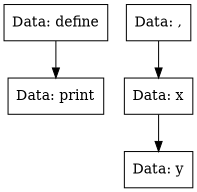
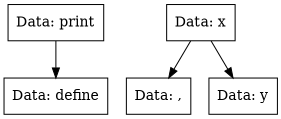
edge "Data: define" -> "Data: print": reversed
edge "Data: ," -> "Data: x": reversed
